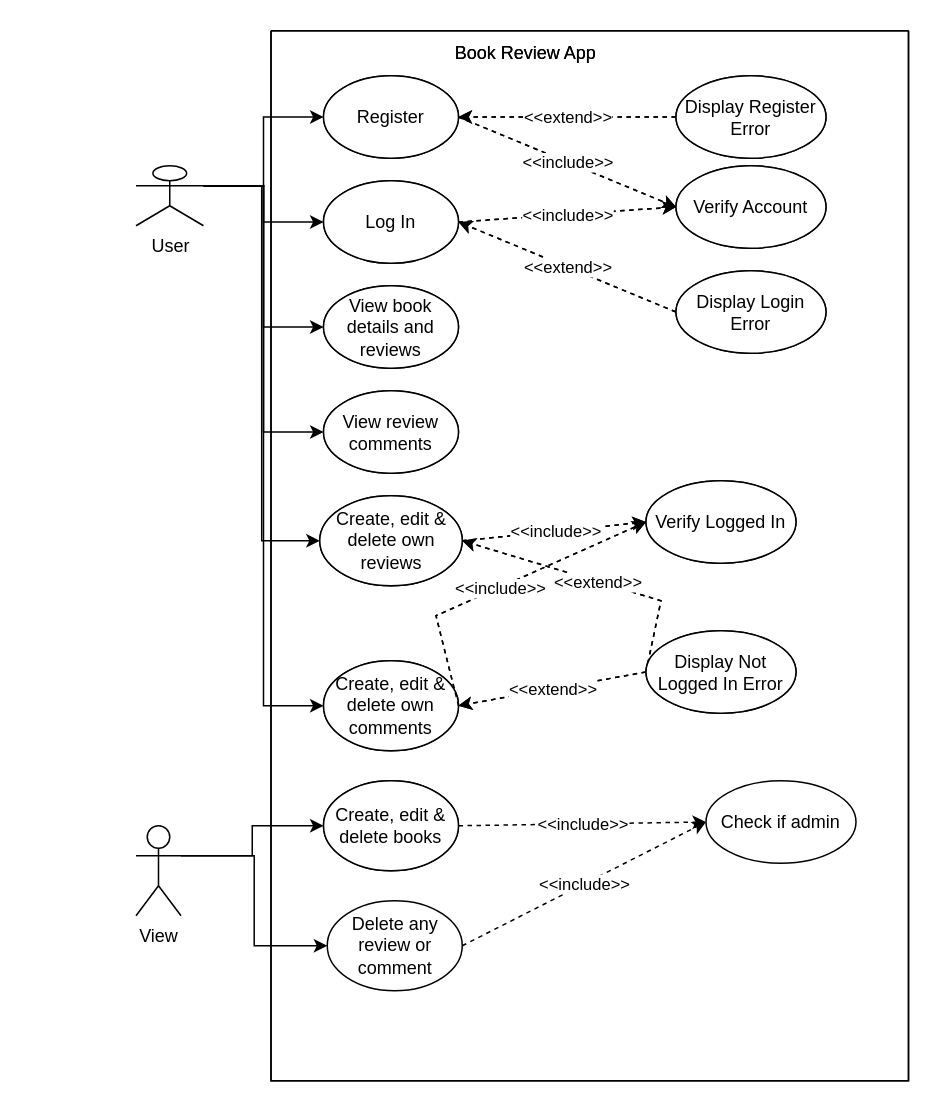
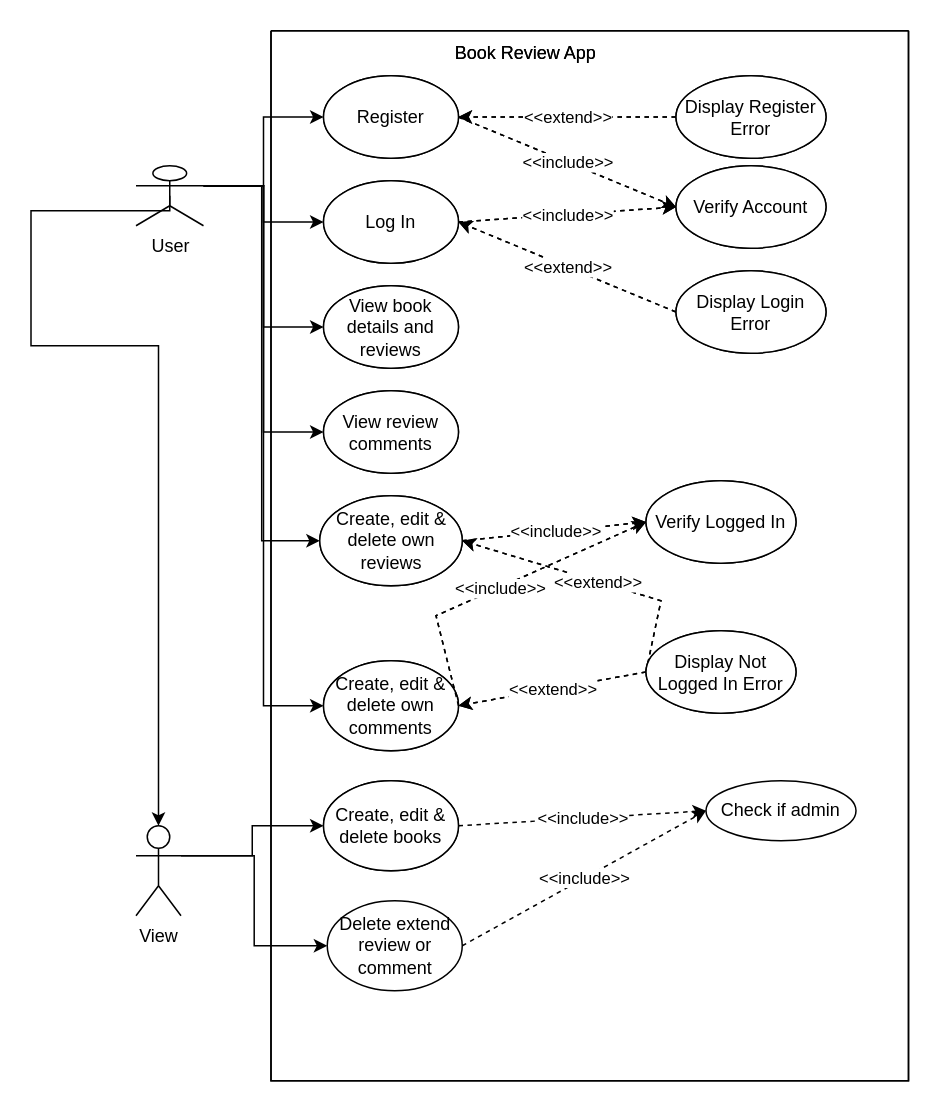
edge "User" -> "View": added
node "Check if admin": size 150x83 -> 150x60
node "Delete any review or comment": label "Delete any review or comment" -> "Delete extend review or comment"
